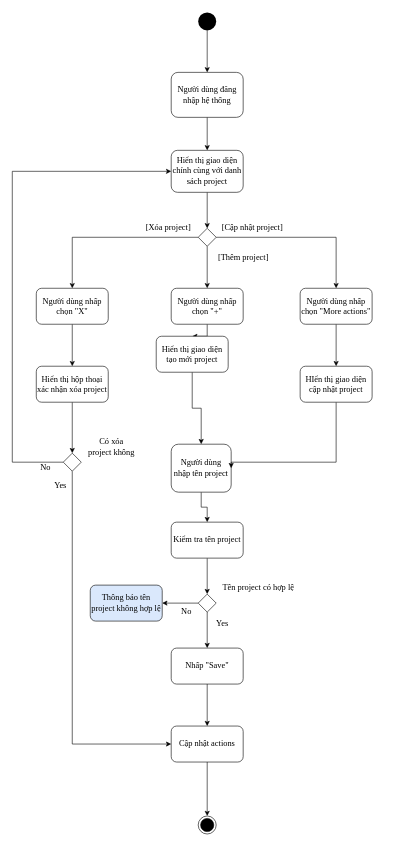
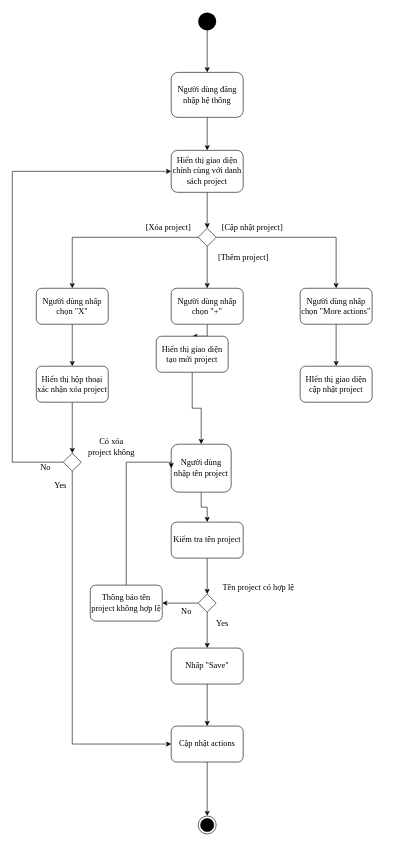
edge "HIển thị giao diện cập nhật project" -> "Người dùng nhập tên project": removed
edge "Thông báo tên project không hợp lệ" -> "Người dùng nhập tên project": added
node "Thông báo tên project không hợp lệ": fillcolor #dae8fc -> #ffffff
